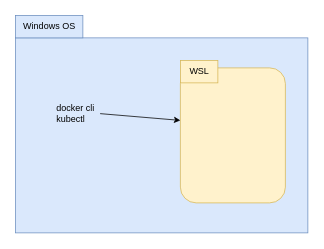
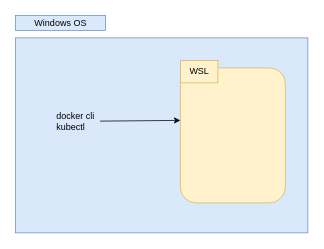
node "Windows OS": size 68x23 -> 90x15
node "docker cli kubectl": moved (78, 114) -> (78, 121)
